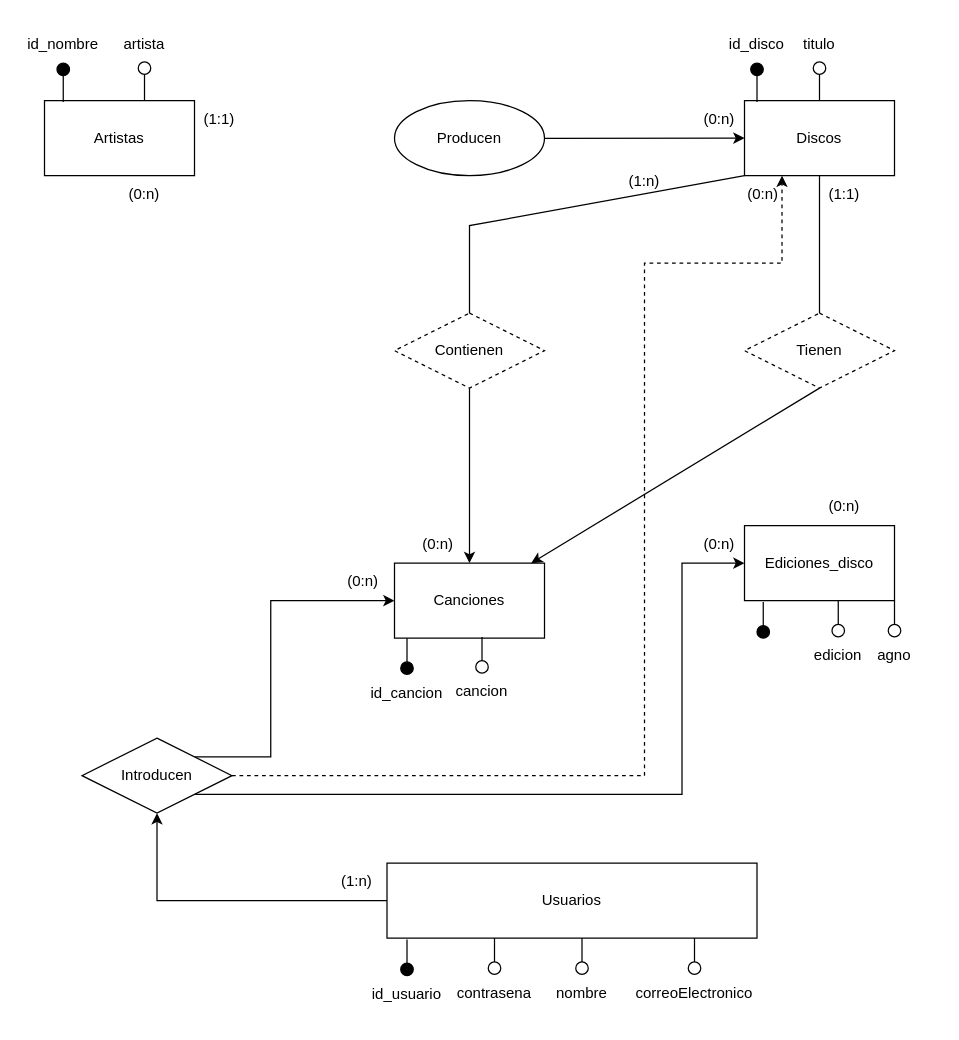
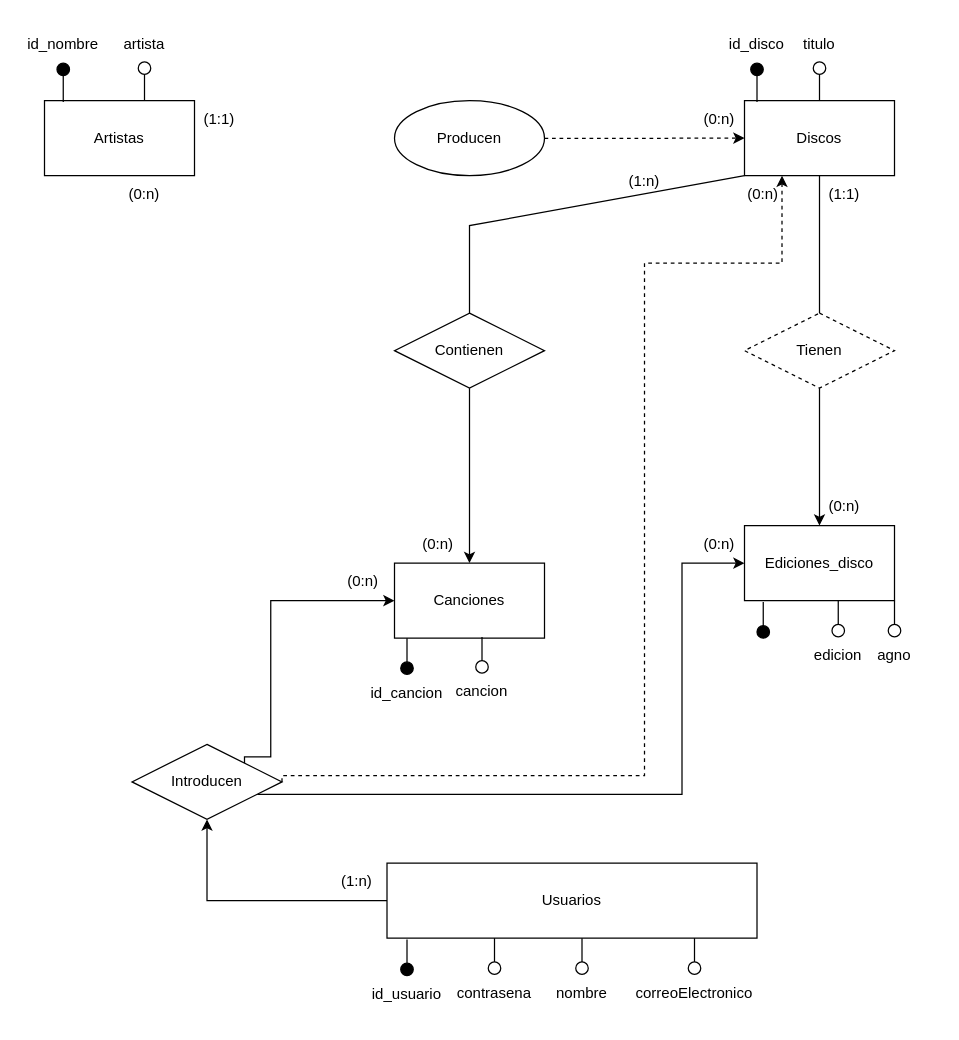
edge "Producen" -> "Discos": style solid -> dashed
node "Contienen": style dashed -> solid
edge "Tienen" -> "Canciones": now "Tienen" -> "Ediciones_disco"
node "Introducen": moved (157, 776) -> (207, 782)
